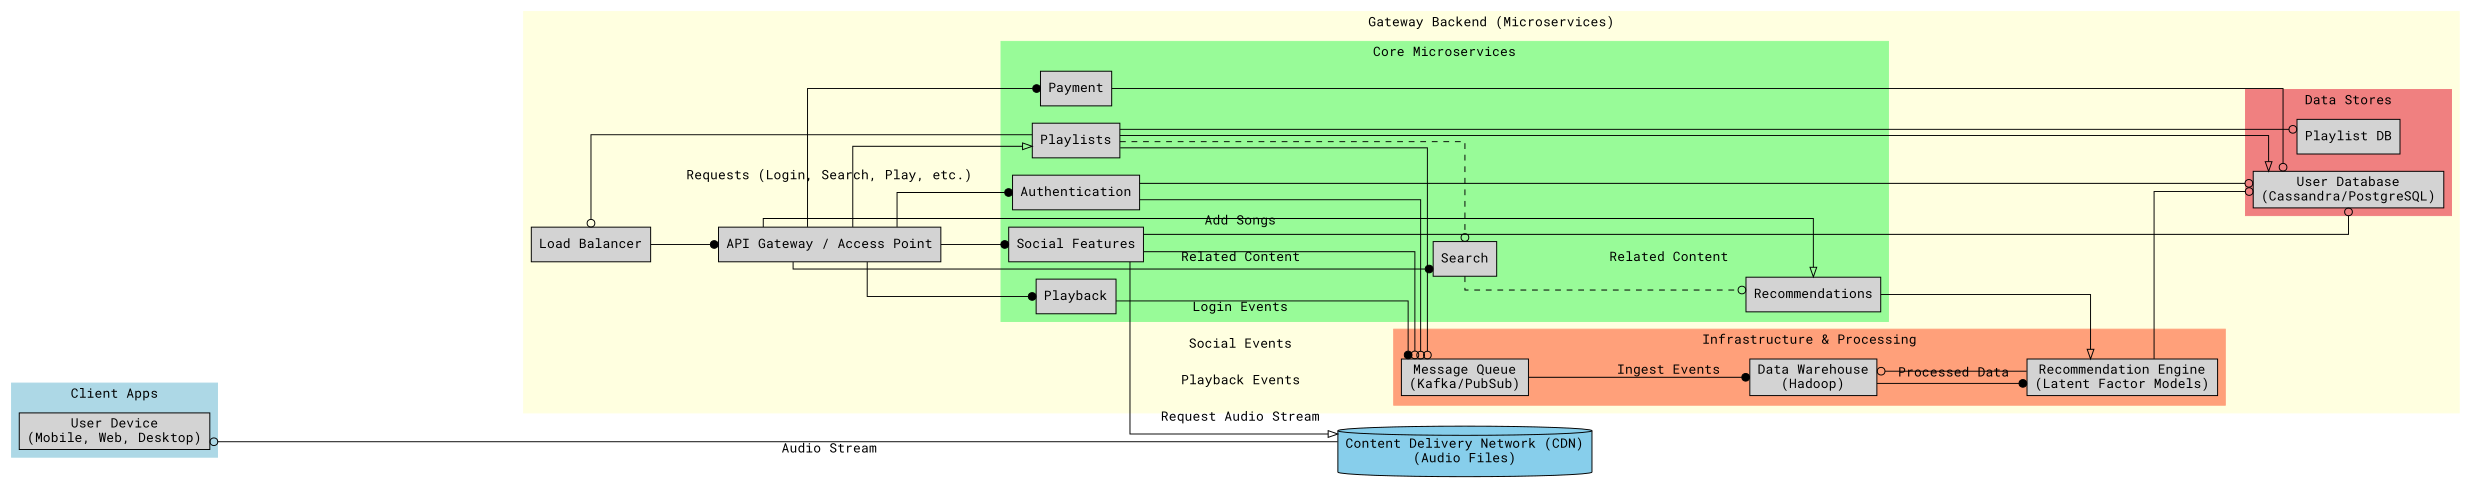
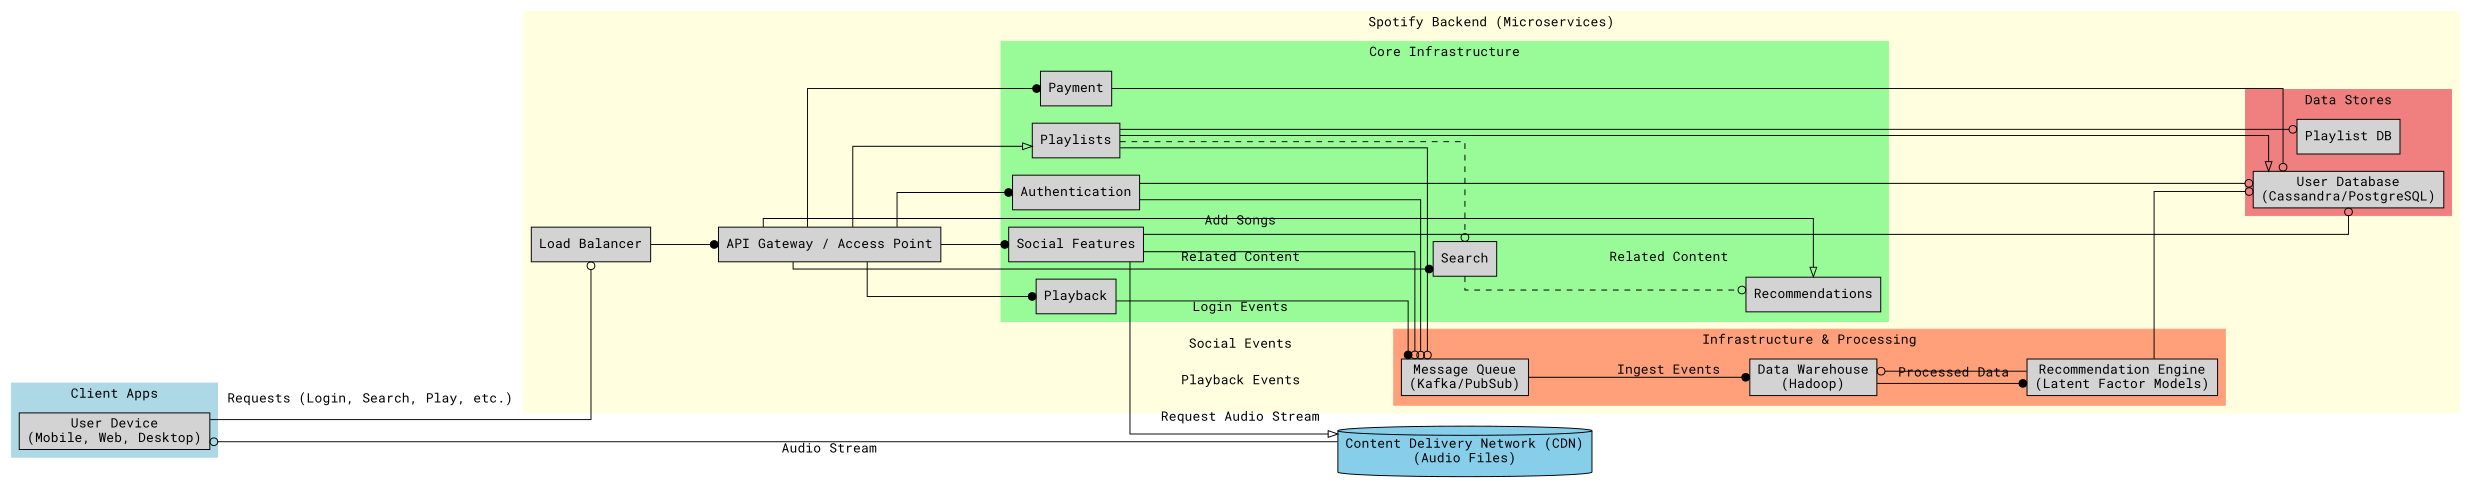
cluster "Gateway Backend (Microservices)": label "Gateway Backend (Microservices)" -> "Spotify Backend (Microservices)"
cluster "Core Microservices": label "Core Microservices" -> "Core Infrastructure"
edge "Playlists" -> "Load Balancer": now "User Device (Mobile, Web, Desktop)" -> "Load Balancer"
edge "Recommendations" -> "Recommendation Engine (Latent Factor Models)": removed
